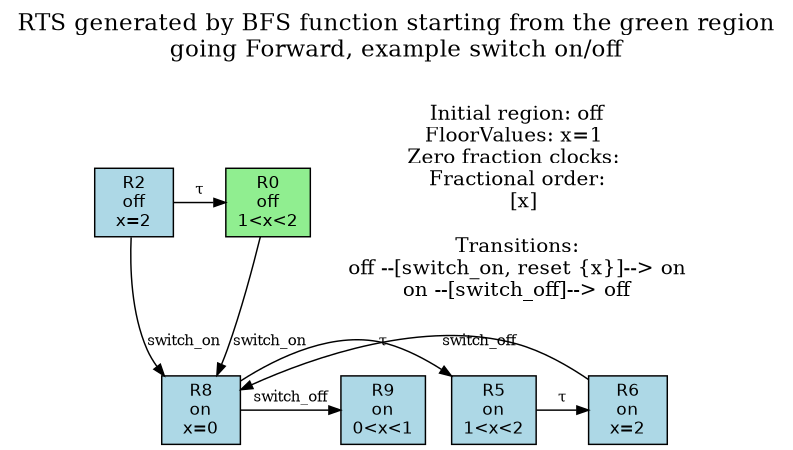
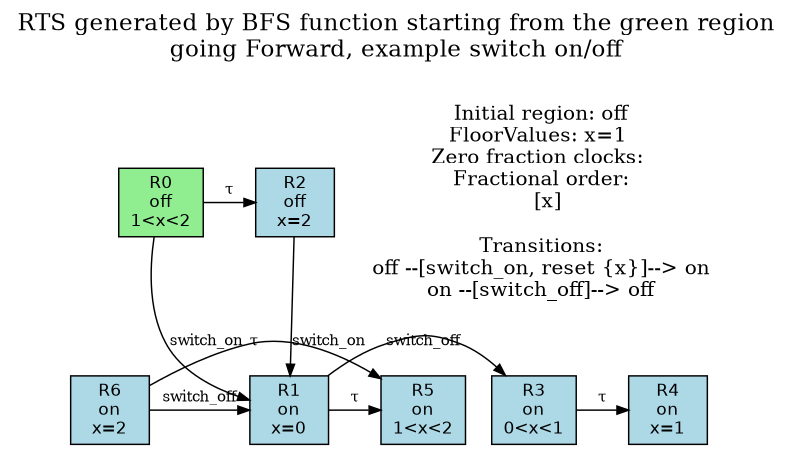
edge "R2 off x=2" -> "R0 off 1<x<2": reversed
node "R8 on x=0": label "R8 on x=0" -> "R1 on x=0"
node "R9 on 0<x<1": label "R9 on 0<x<1" -> "R3 on 0<x<1"
edge "R5 on 1<x<2" -> "R6 on x=2": reversed
node "R4 on x=1": added
